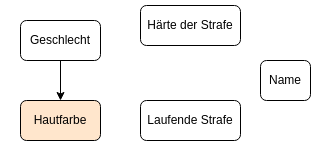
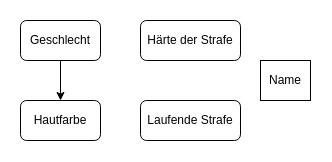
node "Härte der Strafe": moved (191, 26) -> (191, 41)
node "Name": shape rounded rectangle -> rectangle
node "Hautfarbe": fillcolor #ffe6cc -> #ffffff
